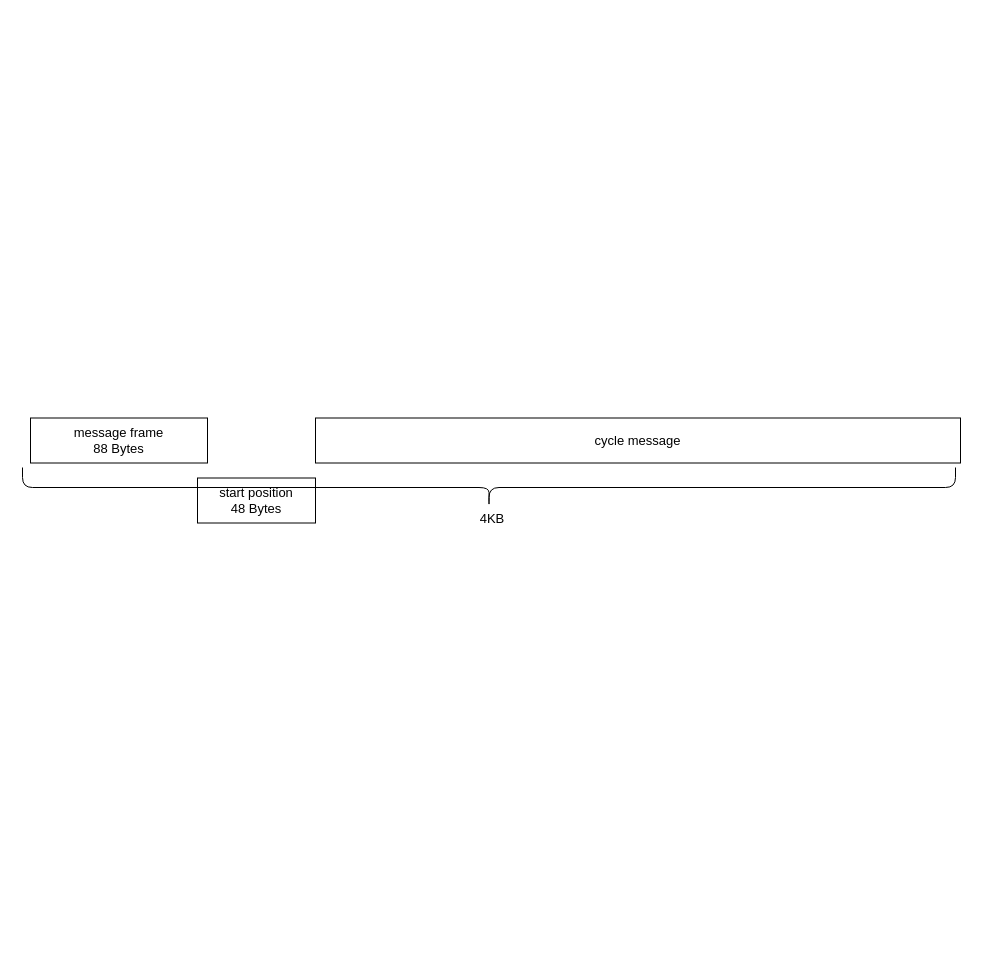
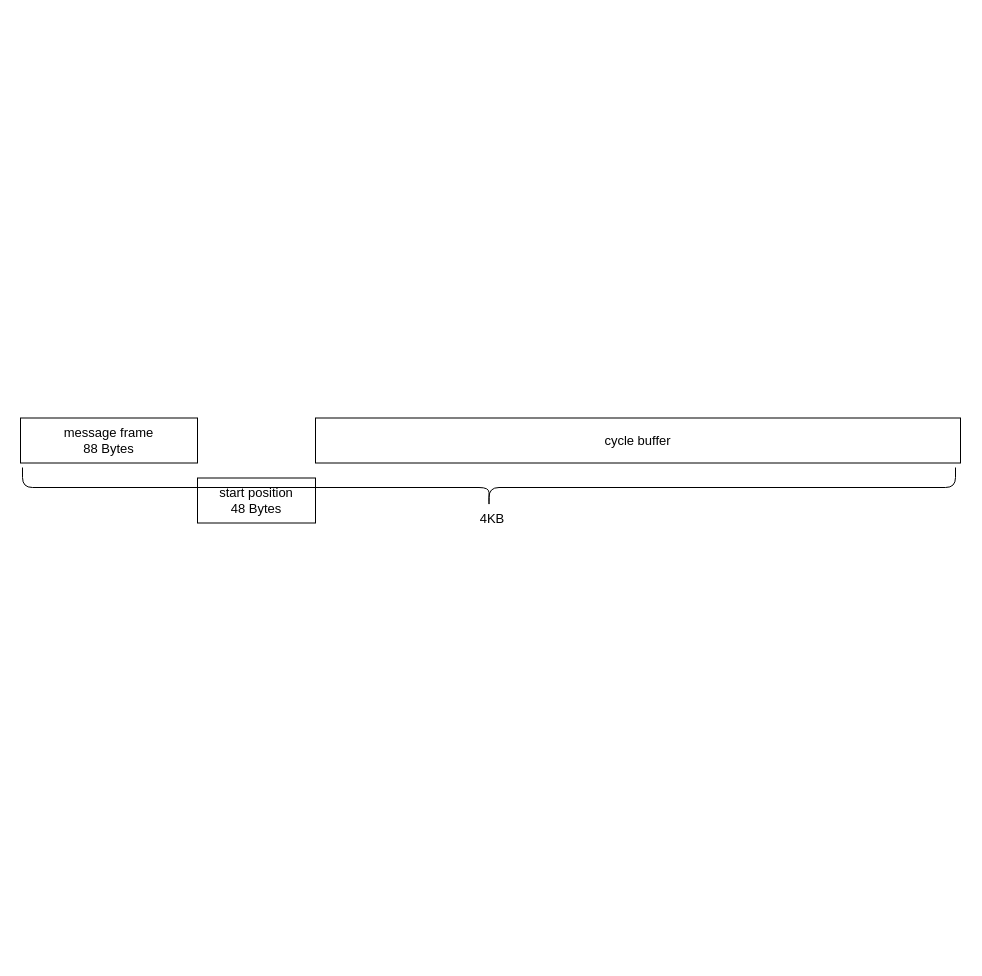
node "message frame 88 Bytes": moved (119, 441) -> (109, 441)
node "cycle message": label "cycle message" -> "cycle buffer"
